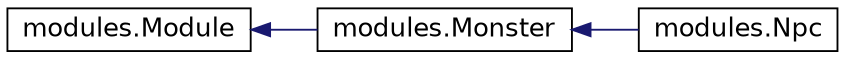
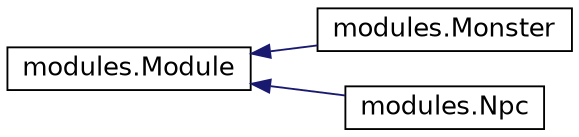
edge "modules.Npc" -> "modules.Monster": now "modules.Npc" -> "modules.Module"
